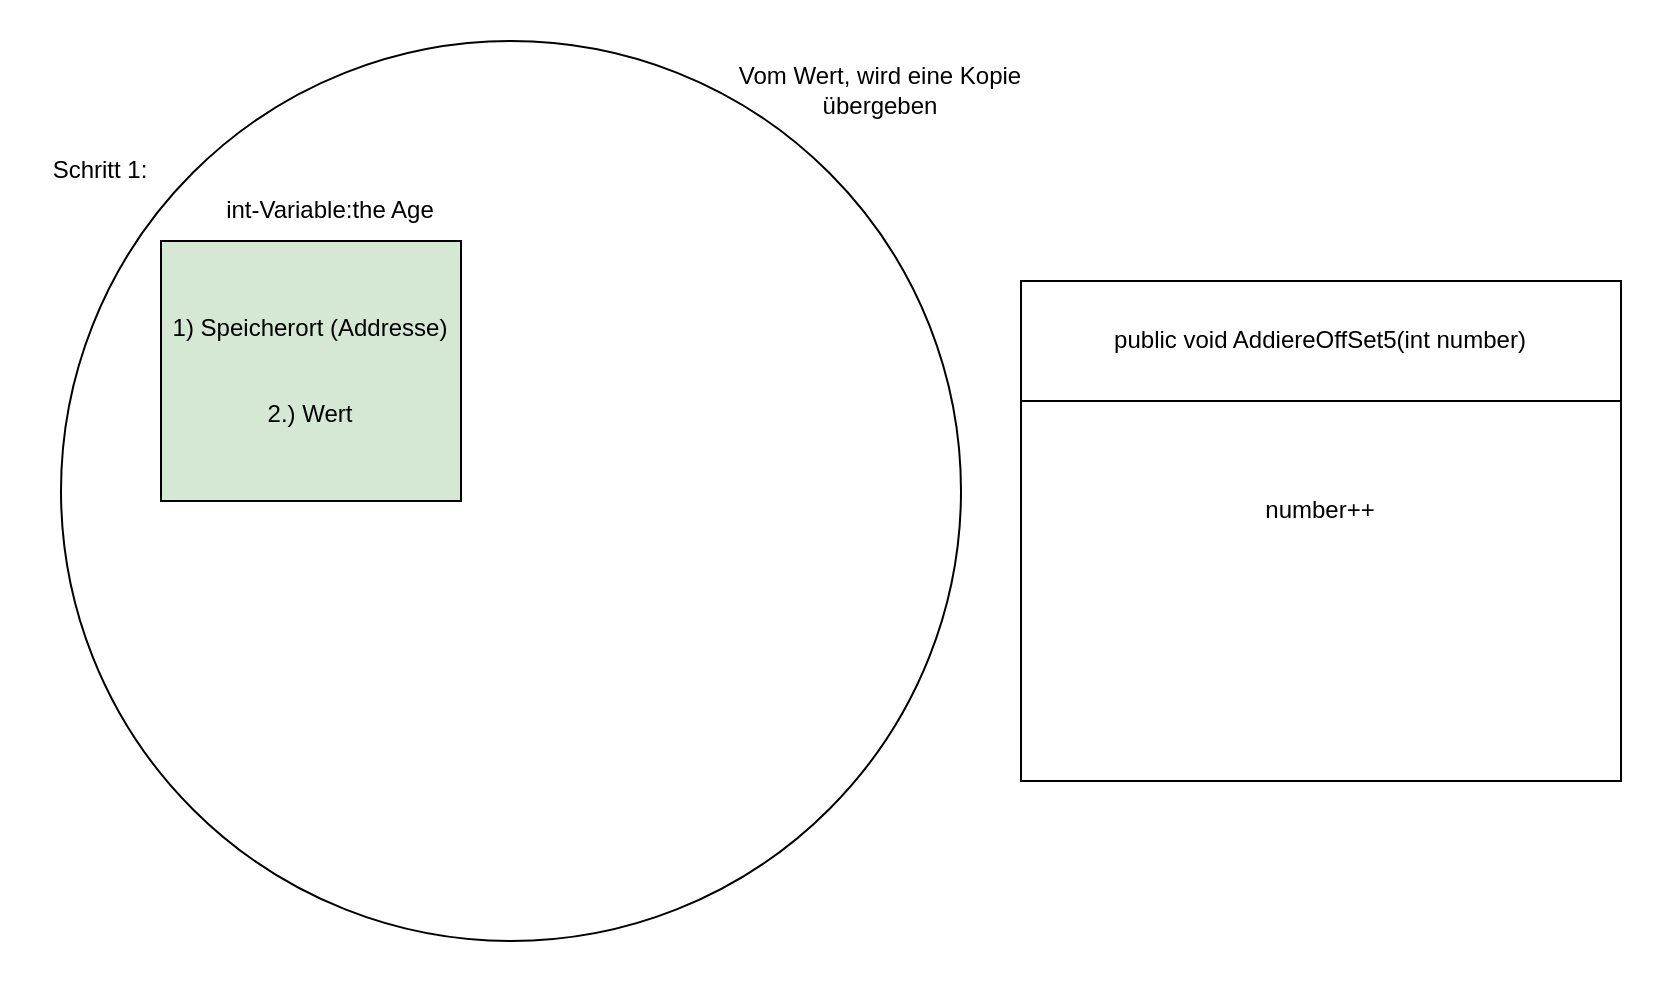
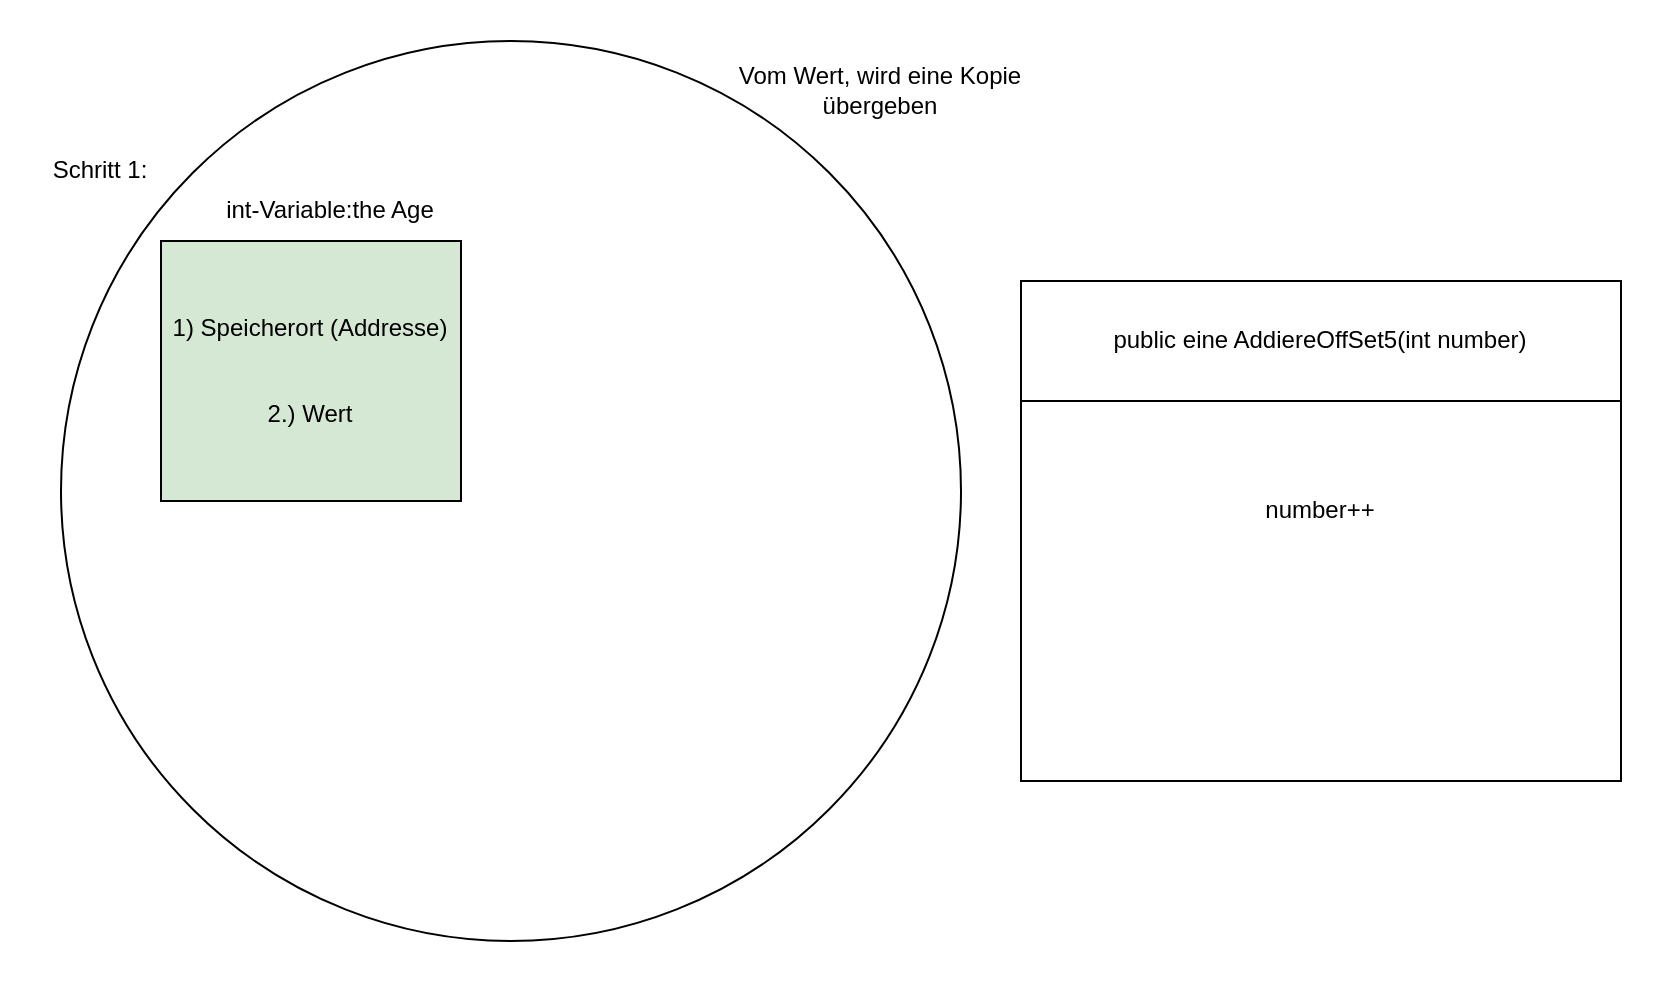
node "public void AddiereOffSet5(int number)": label "public void AddiereOffSet5(int number)" -> "public eine AddiereOffSet5(int number)"
